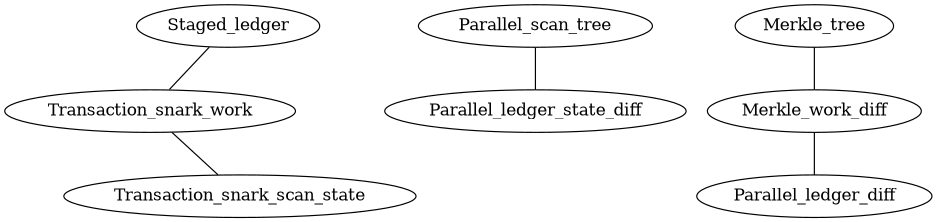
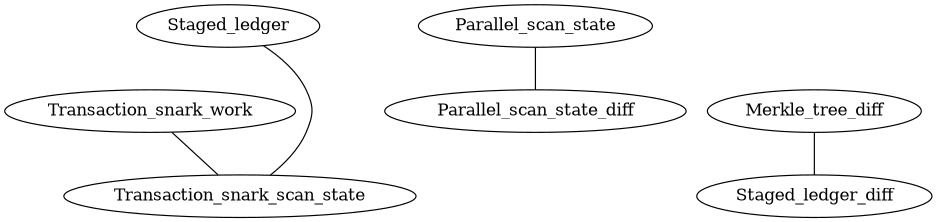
node "Parallel_scan_tree": label "Parallel_scan_tree" -> "Parallel_scan_state"
node "Merkle_tree": removed
edge "Staged_ledger" -- "Transaction_snark_work": now "Staged_ledger" -- "Transaction_snark_scan_state"
node "Parallel_ledger_state_diff": label "Parallel_ledger_state_diff" -> "Parallel_scan_state_diff"
node "Merkle_work_diff": label "Merkle_work_diff" -> "Merkle_tree_diff"
node "Parallel_ledger_diff": label "Parallel_ledger_diff" -> "Staged_ledger_diff"
